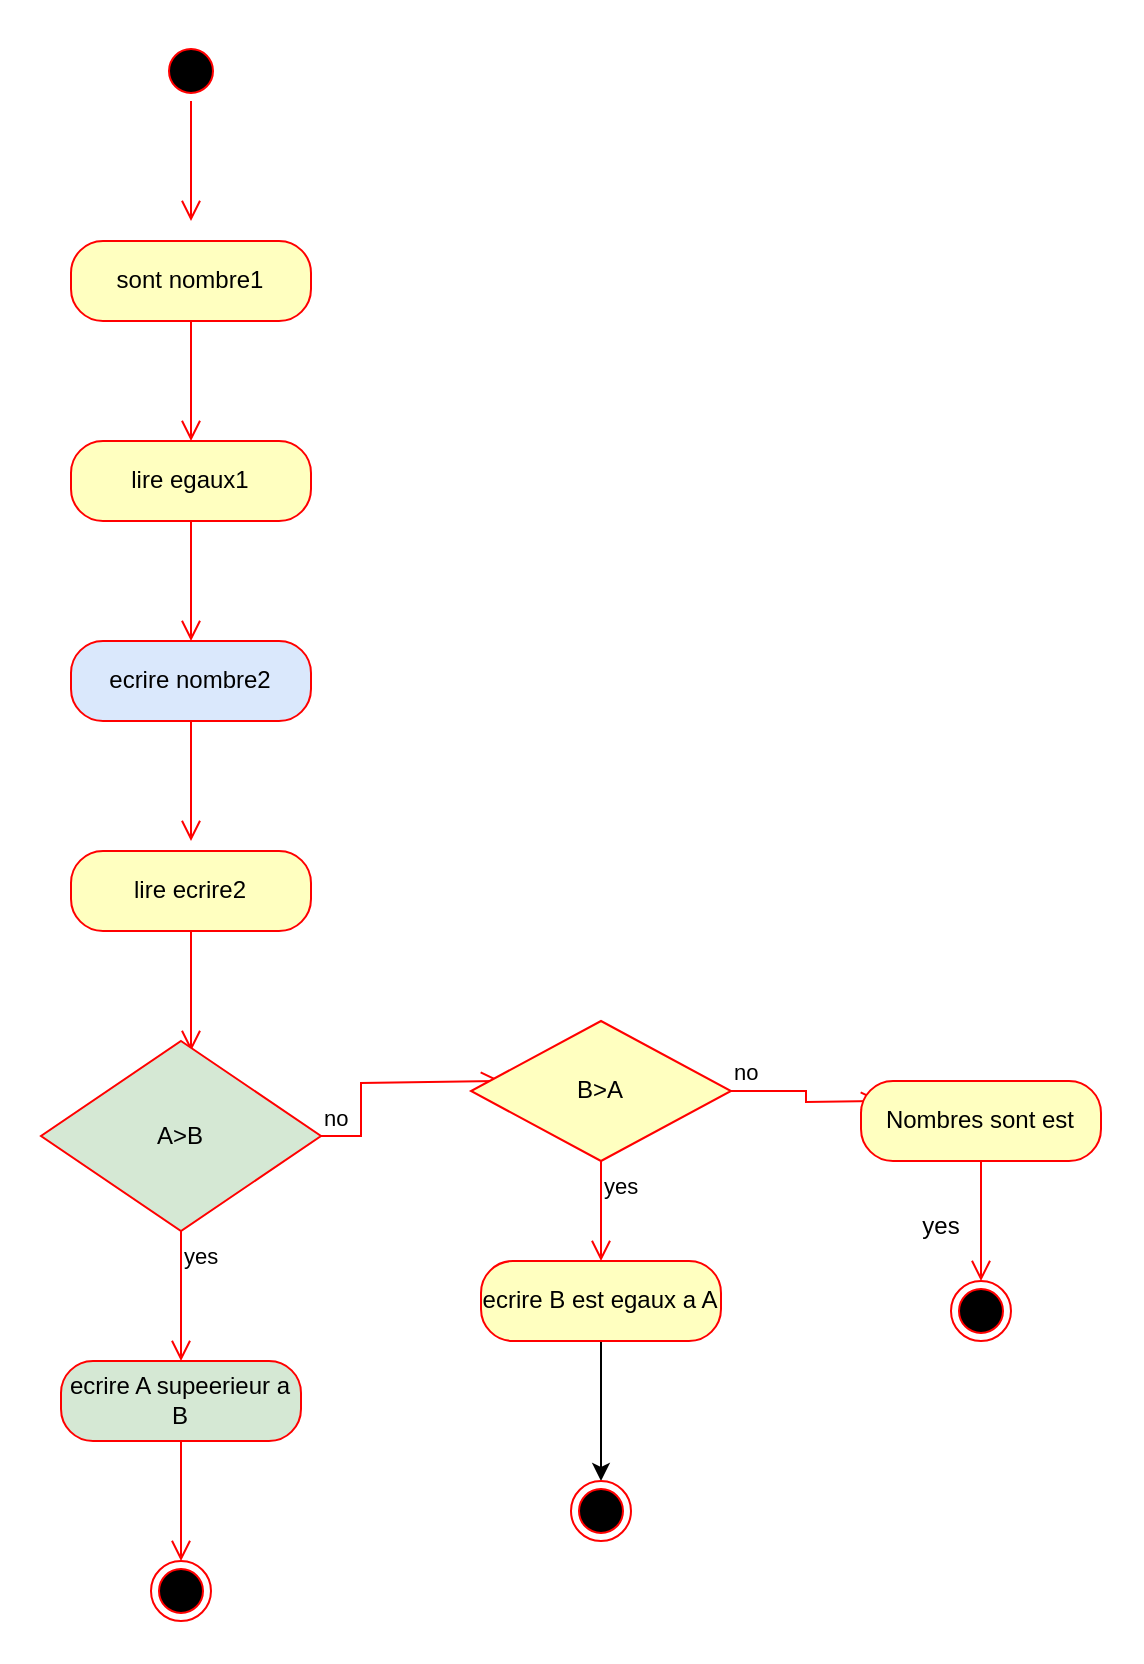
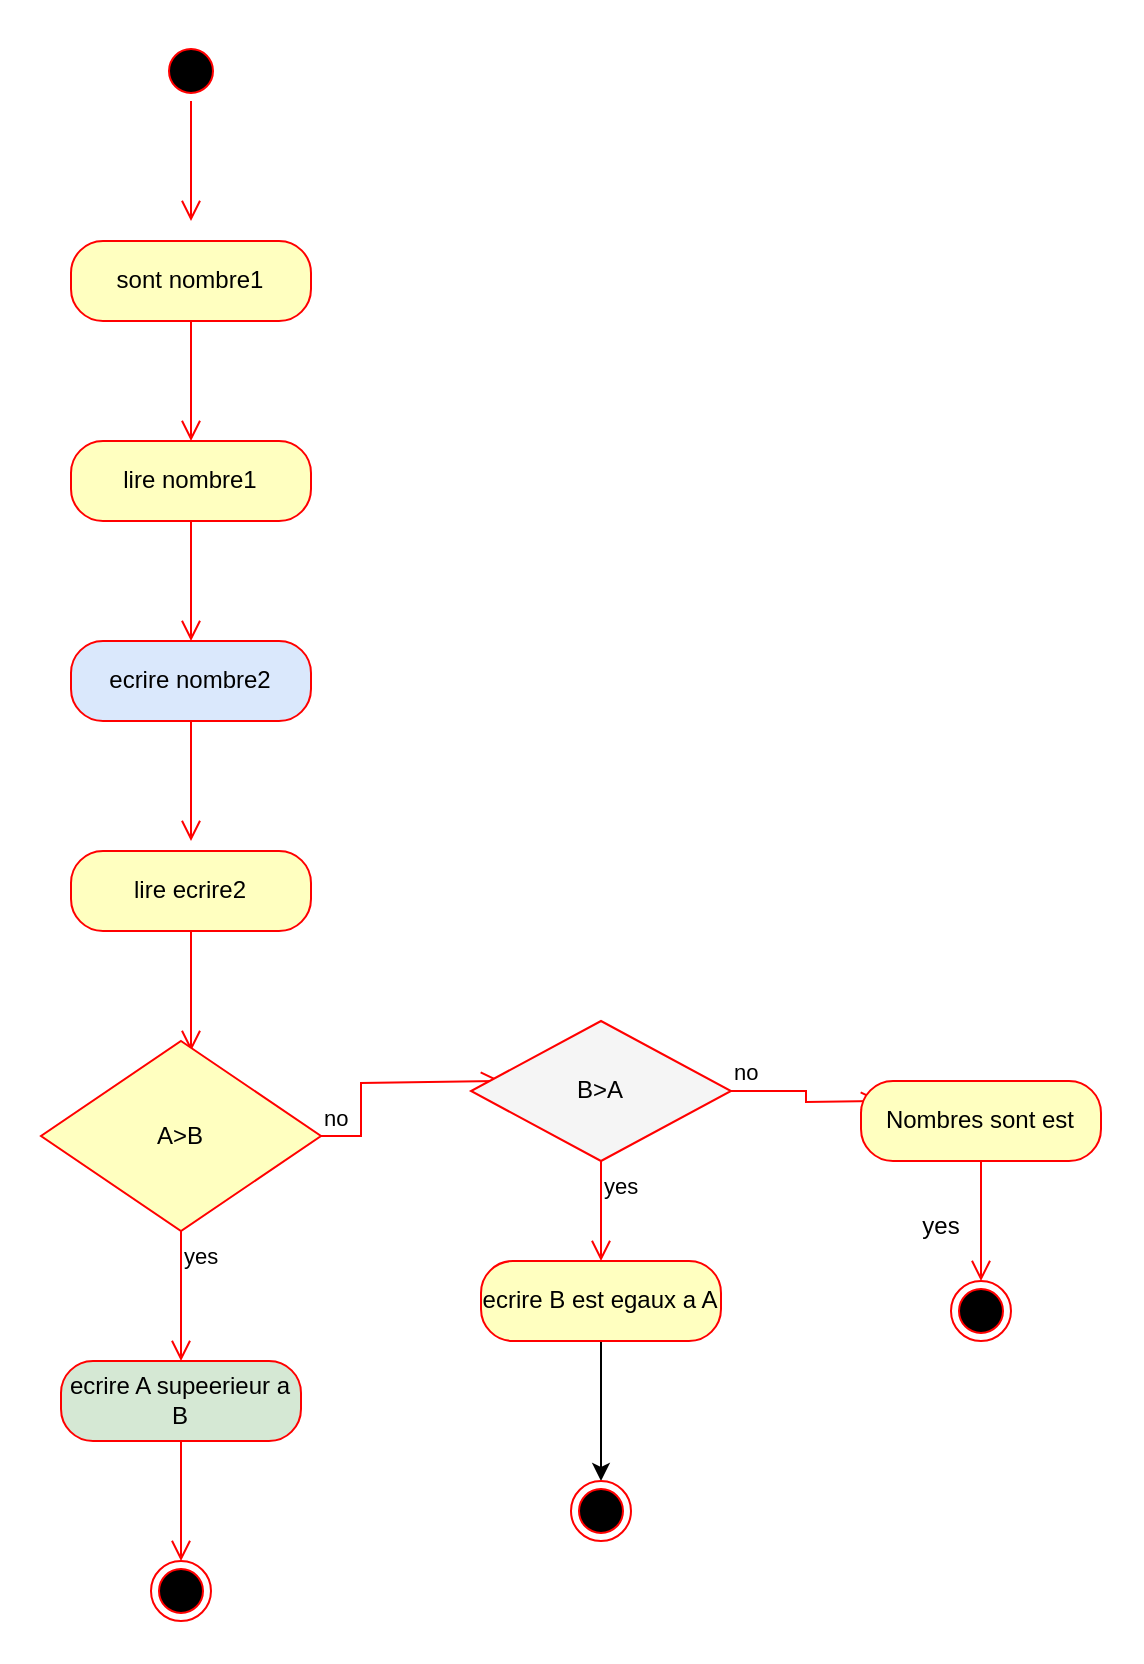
node "lire egaux1": label "lire egaux1" -> "lire nombre1"
node "B>A": fillcolor #ffffc0 -> #f5f5f5
node "A>B": fillcolor #d5e8d4 -> #ffffc0
